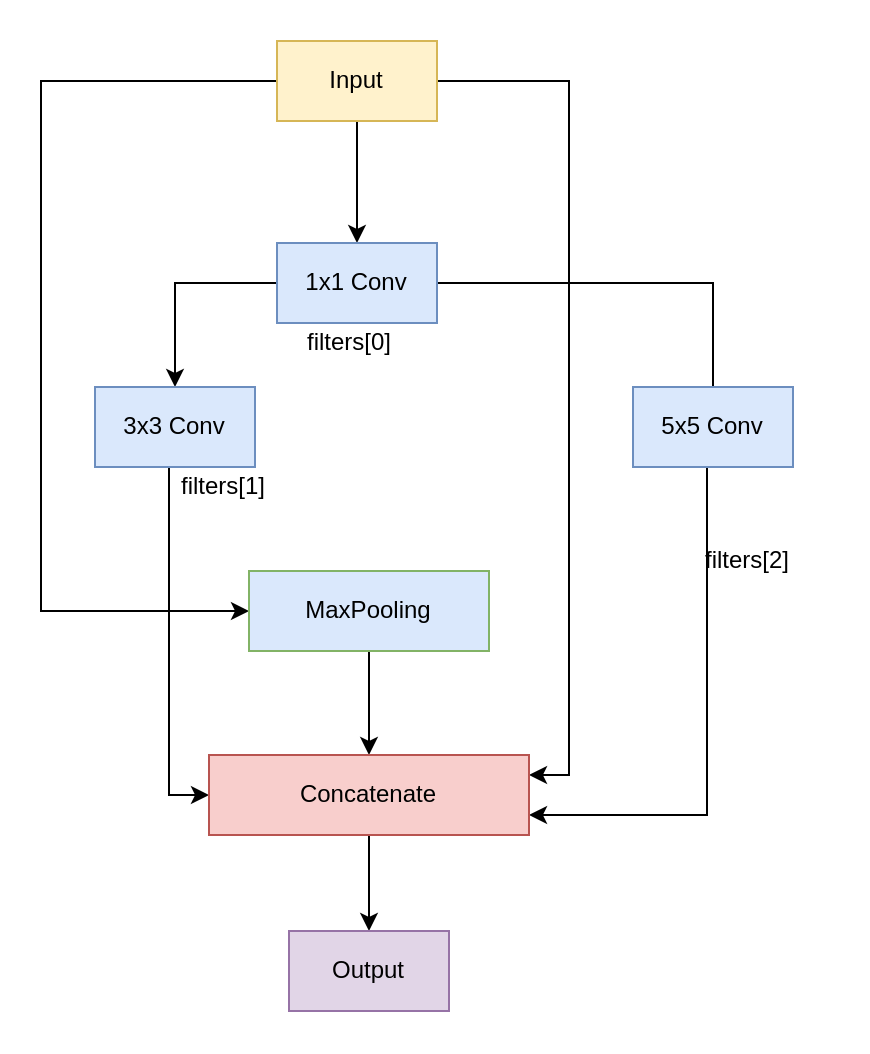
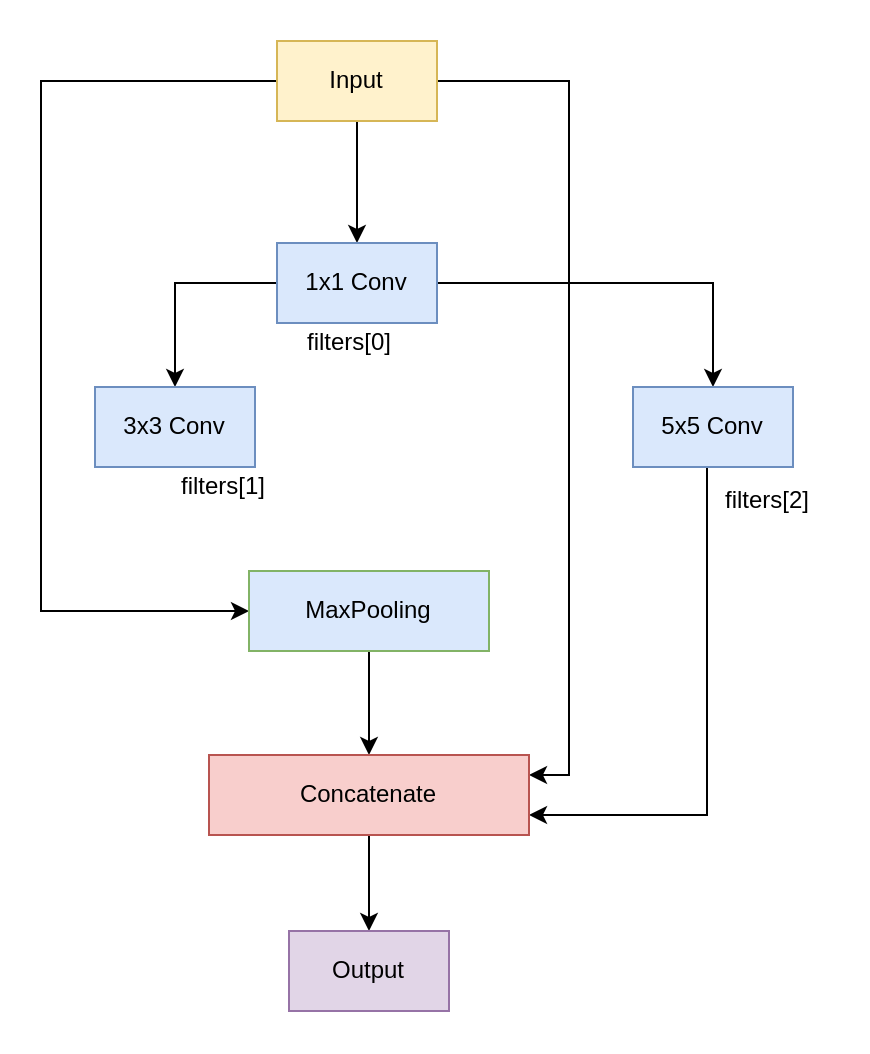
edge "1x1 Conv" -- "5x5 Conv": arrowhead none -> classic
node "filters[2]": moved (747, 561) -> (767, 501)
edge "3x3 Conv" -> "Concatenate": removed
